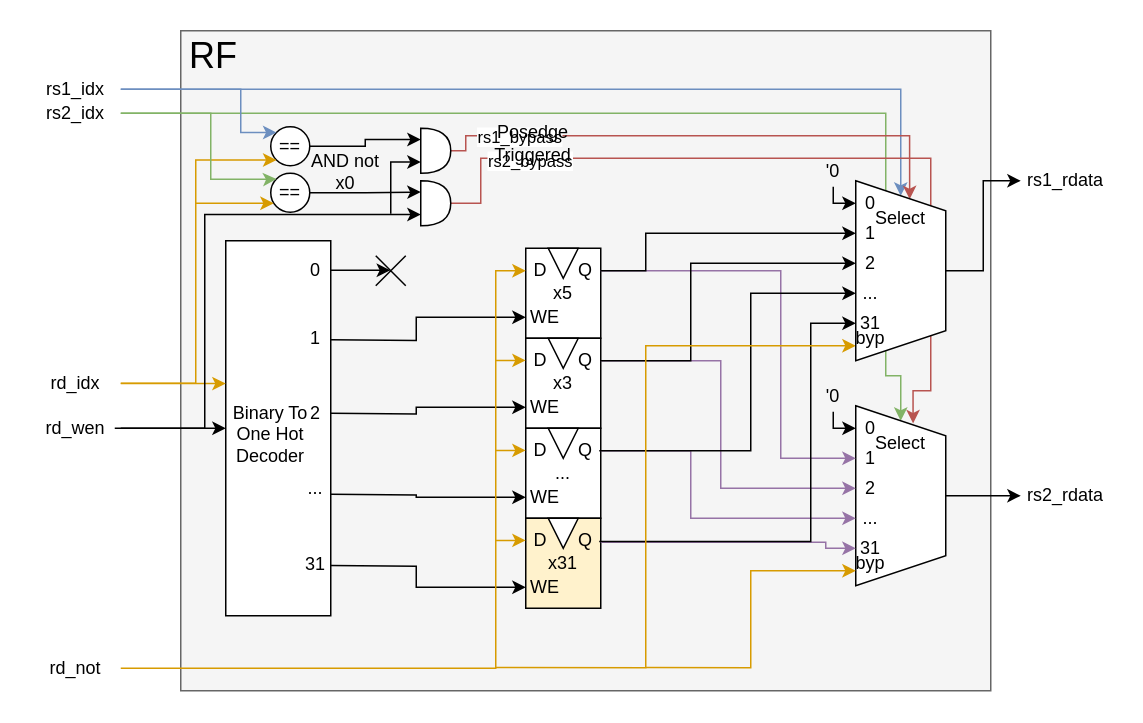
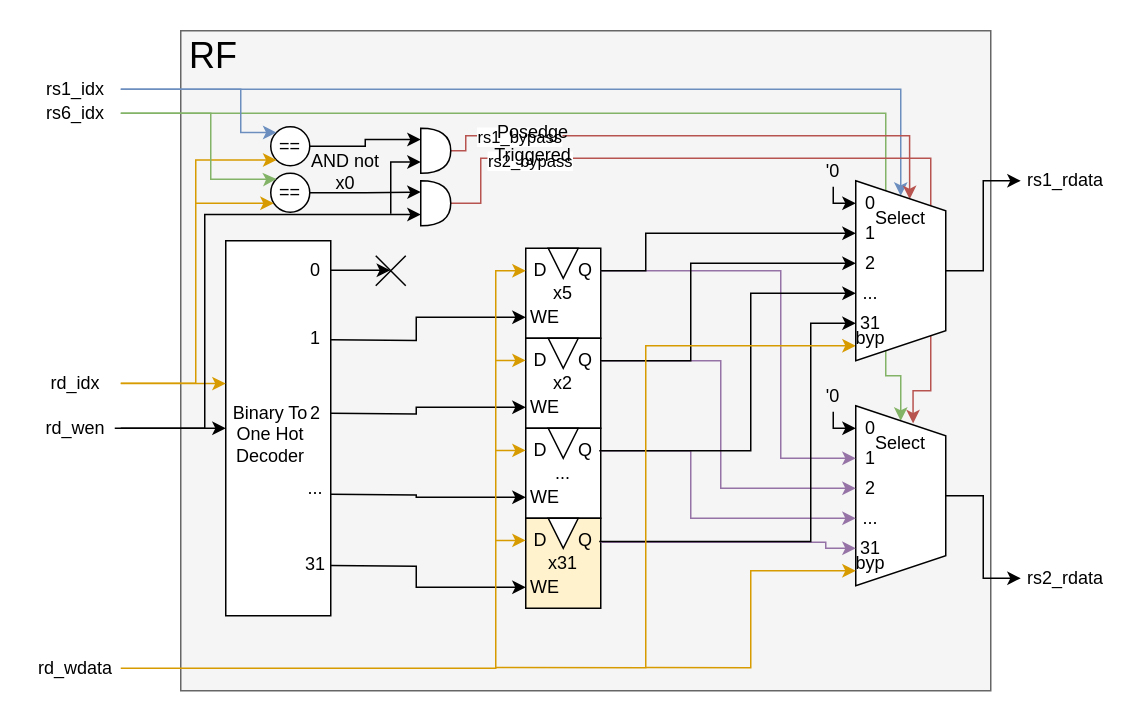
node "rs2_idx": label "rs2_idx" -> "rs6_idx"
node "x3": label "x3" -> "x2"
node "rs2_rdata": moved (1066, 496) -> (1066, 578)
node "rd_not": label "rd_not" -> "rd_wdata"
